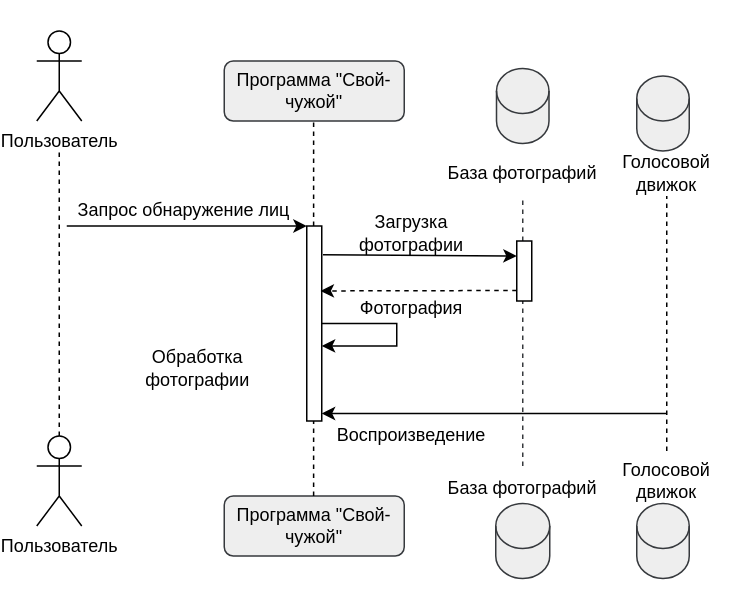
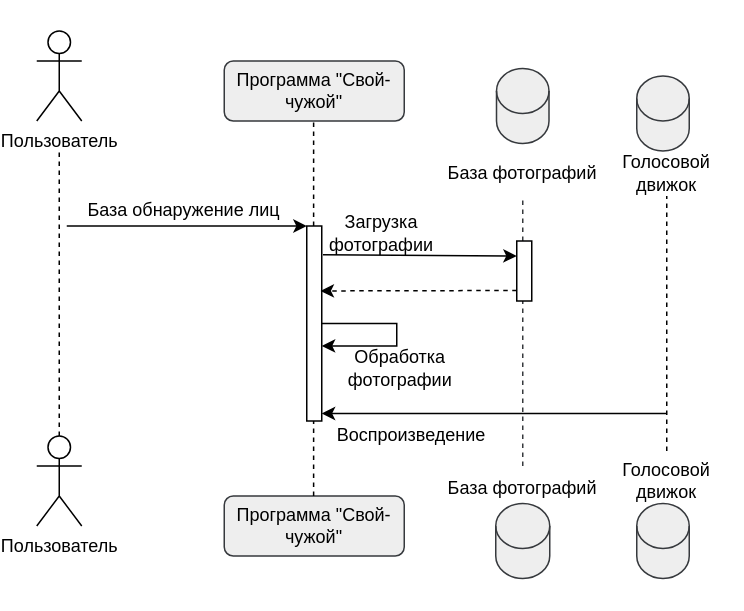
node "Запрос обнаружение лиц": label "Запрос обнаружение лиц" -> "База обнаружение лиц"
node "Загрузка фотографии": moved (412, 233) -> (382, 233)
node "Фотография": removed
node "Обработка фотографии": moved (198, 368) -> (401, 368)
